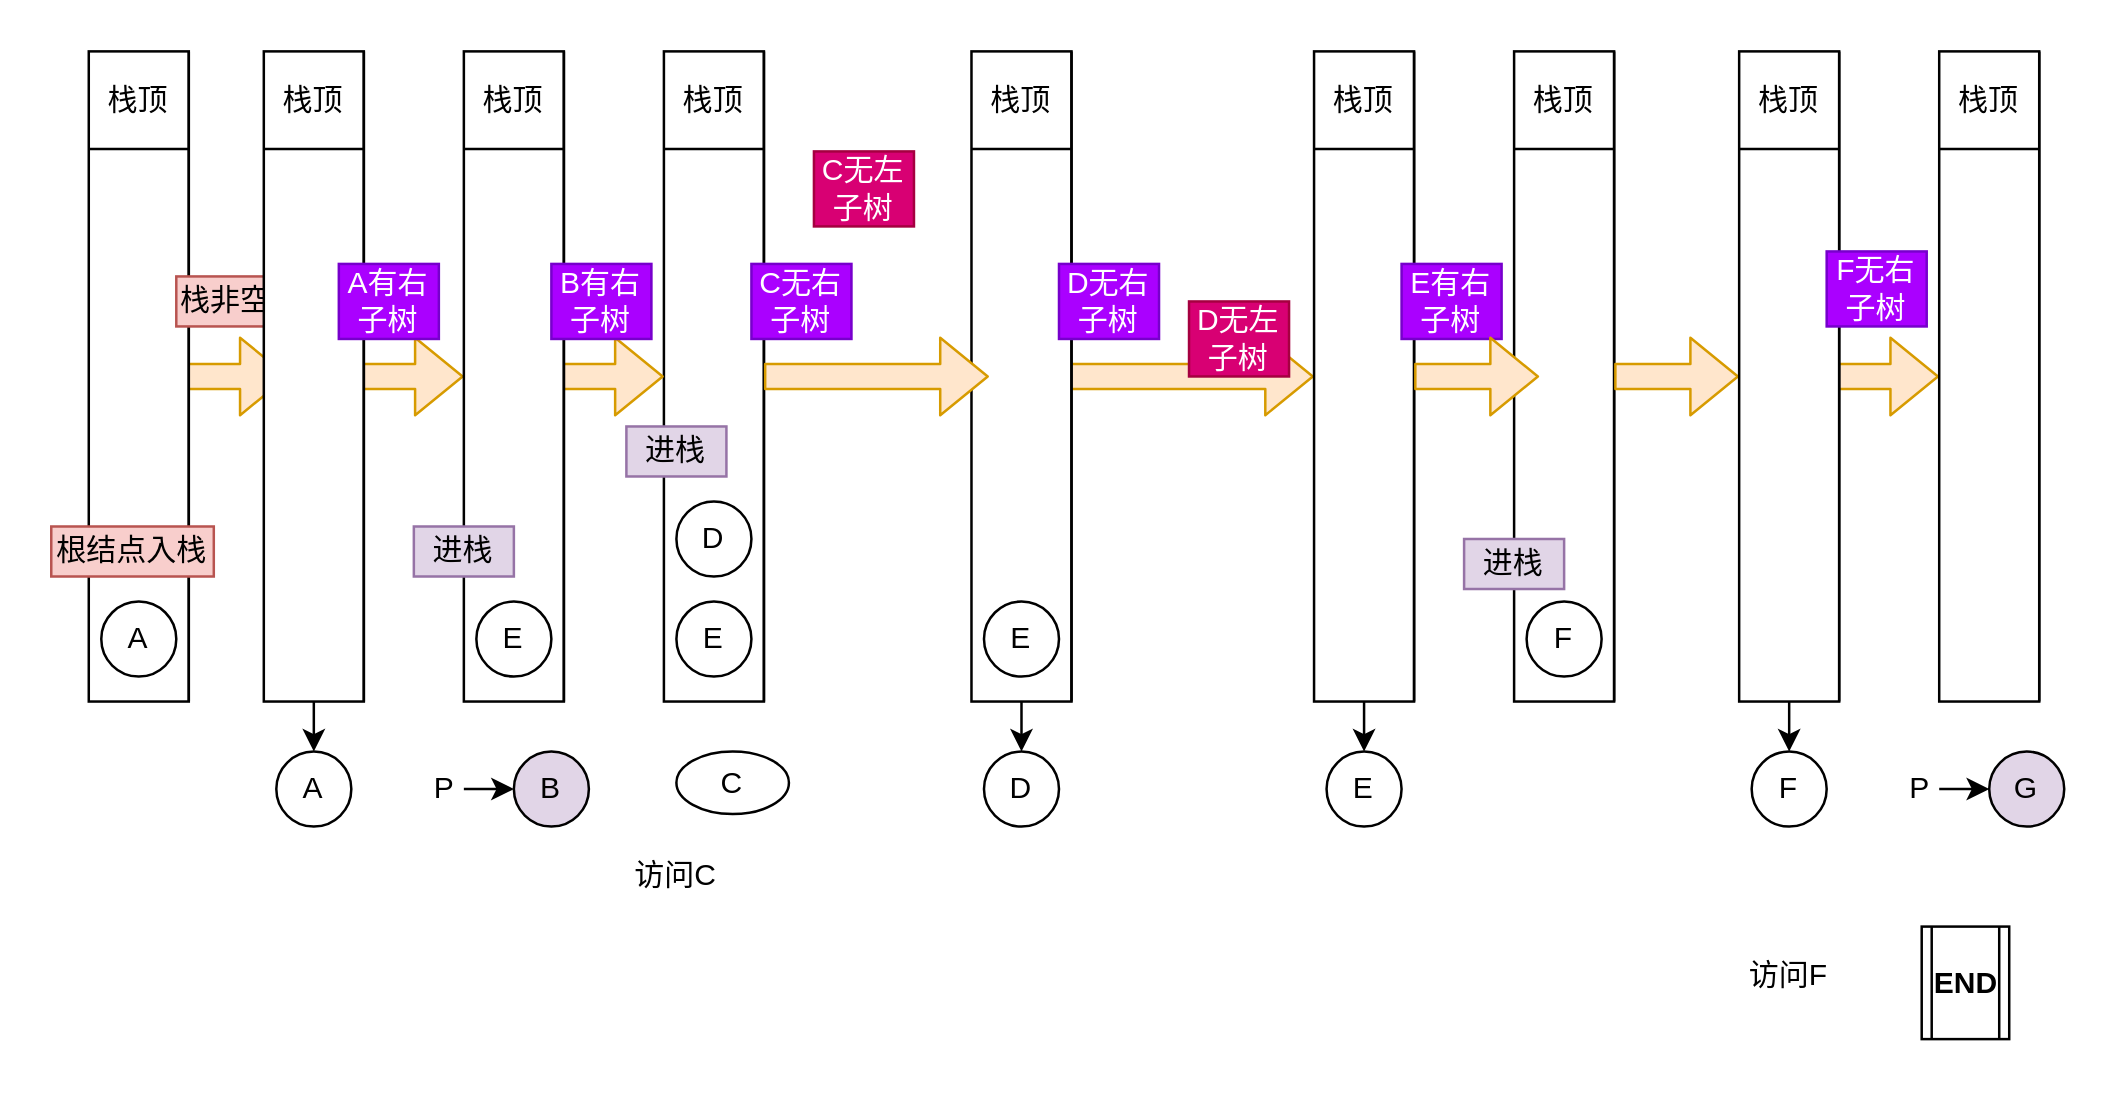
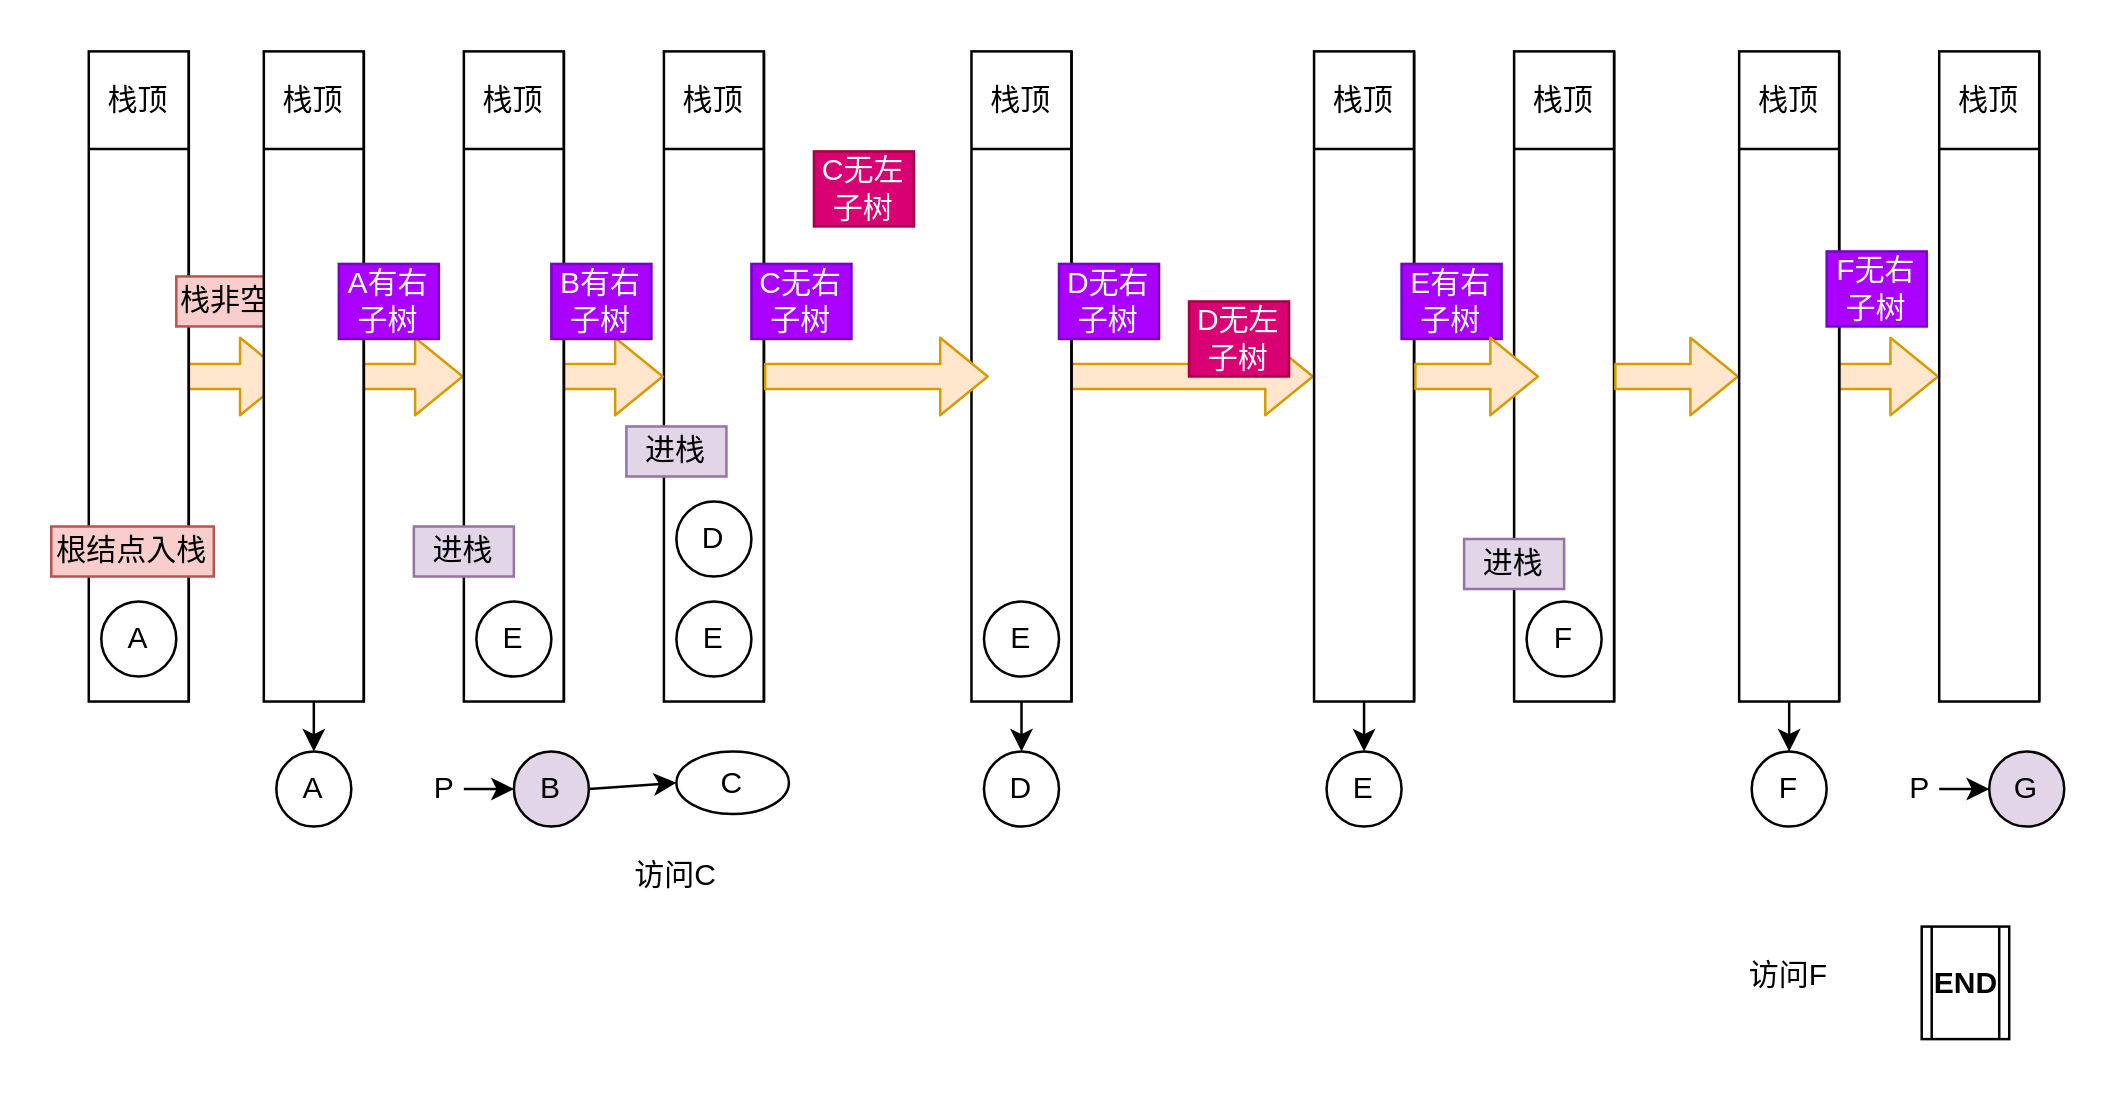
edge "B" -> "C": added
